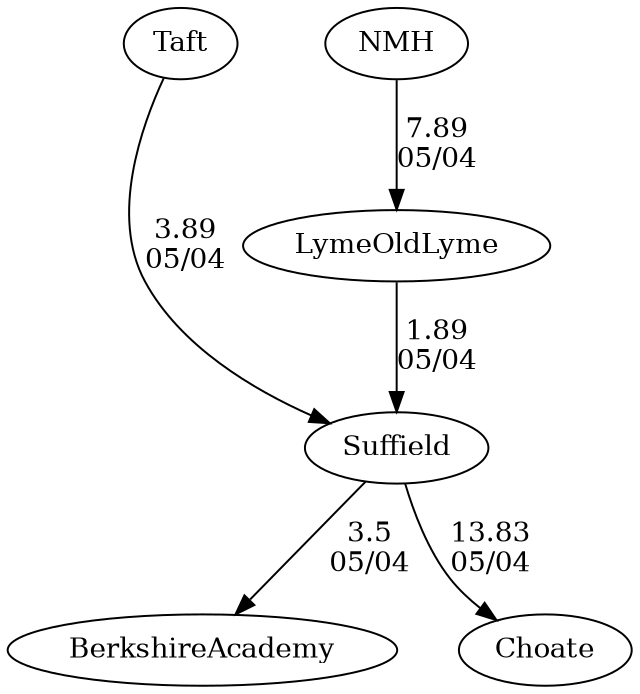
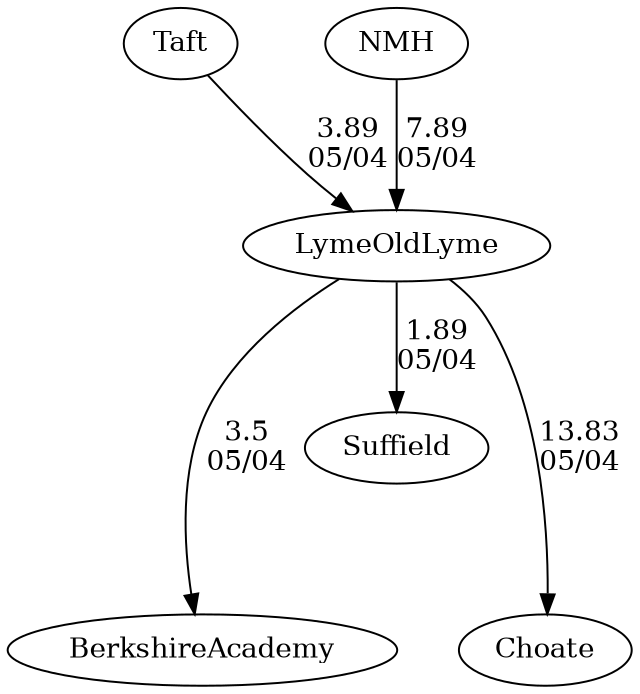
edge "Taft" -> "Suffield": now "Taft" -> "LymeOldLyme"
edge "Suffield" -> "BerkshireAcademy": now "LymeOldLyme" -> "BerkshireAcademy"
edge "Suffield" -> "Choate": now "LymeOldLyme" -> "Choate"
